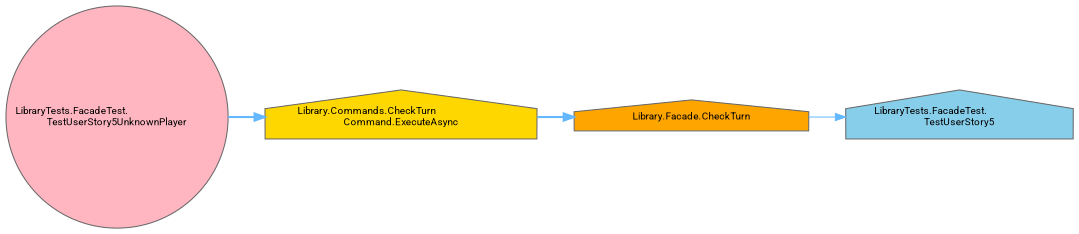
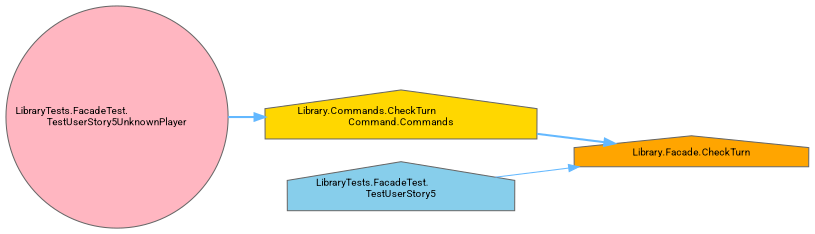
node "Library.Commands.CheckTurn Command.ExecuteAsync": label "Library.Commands.CheckTurn Command.ExecuteAsync" -> "Library.Commands.CheckTurn Command.Commands"
edge "Library.Facade.CheckTurn" -> "LibraryTests.FacadeTest. TestUserStory5": reversed
